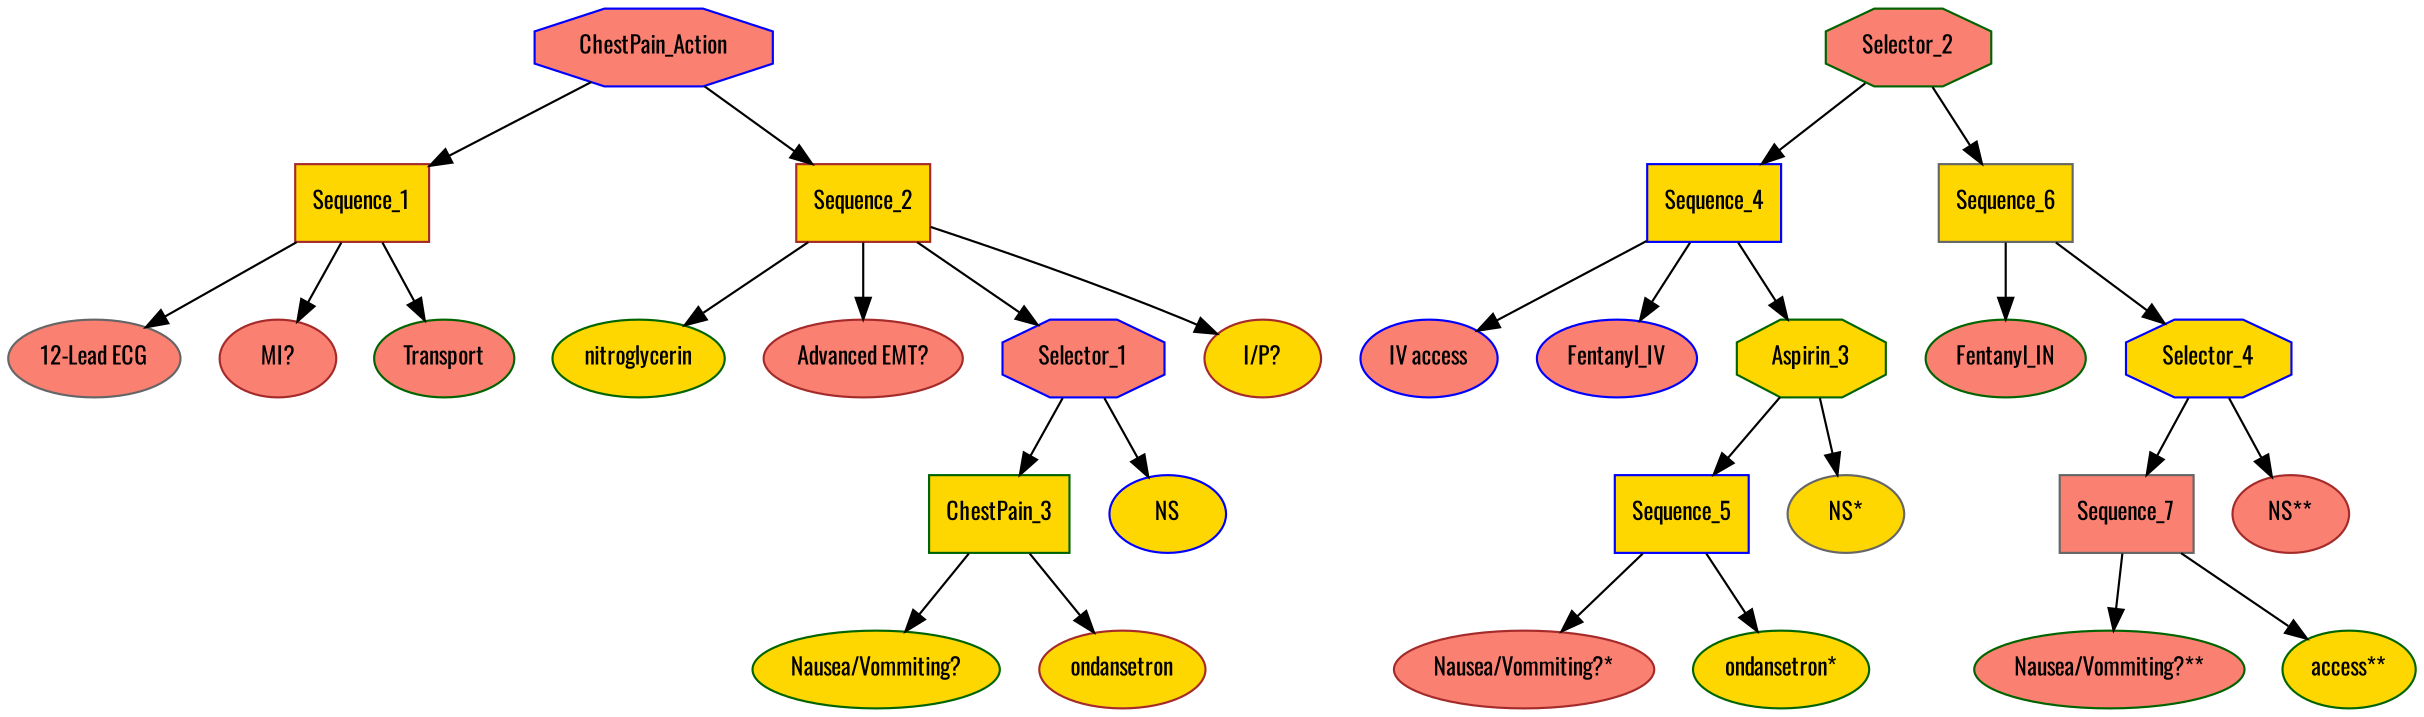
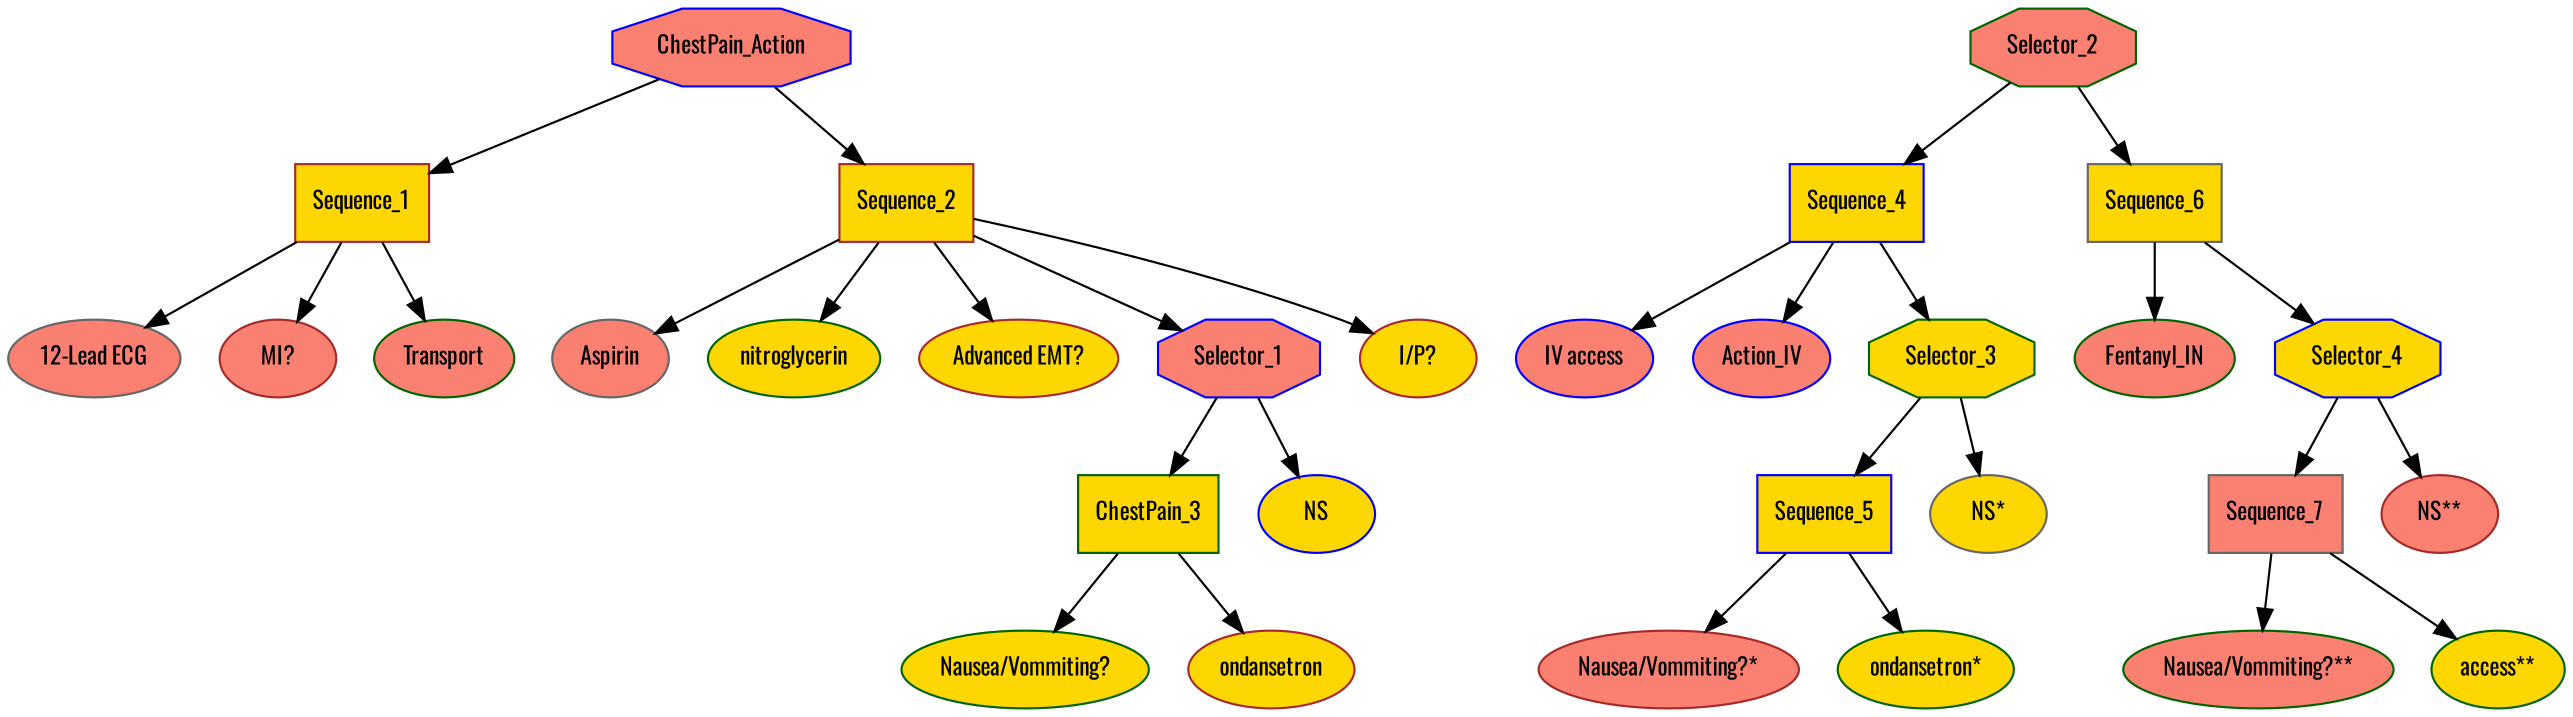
node "Aspirin": added
node "Advanced EMT?": fillcolor salmon -> gold
node "Fentanyl_IV": label "Fentanyl_IV" -> "Action_IV"
node "Aspirin_3": label "Aspirin_3" -> "Selector_3"
